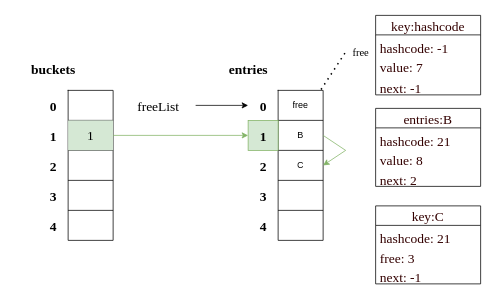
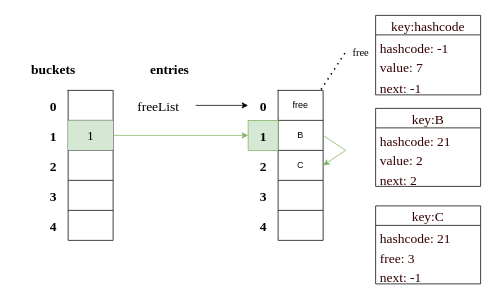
node "entries": moved (248, 68) -> (169, 68)
node "entries:B": label "entries:B" -> "key:B"
node "value: 8": label "value: 8" -> "value: 2"
